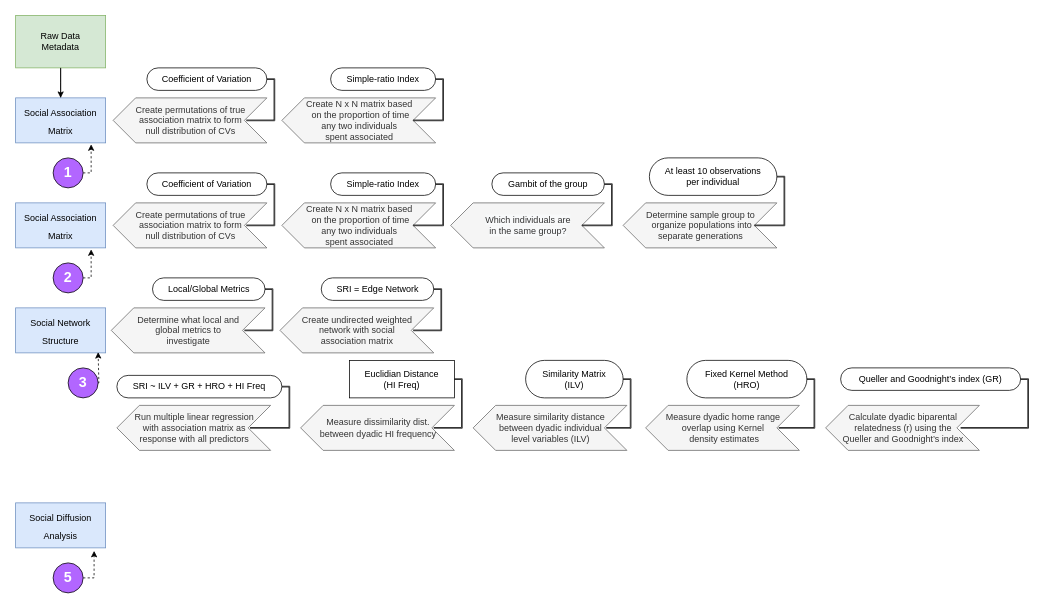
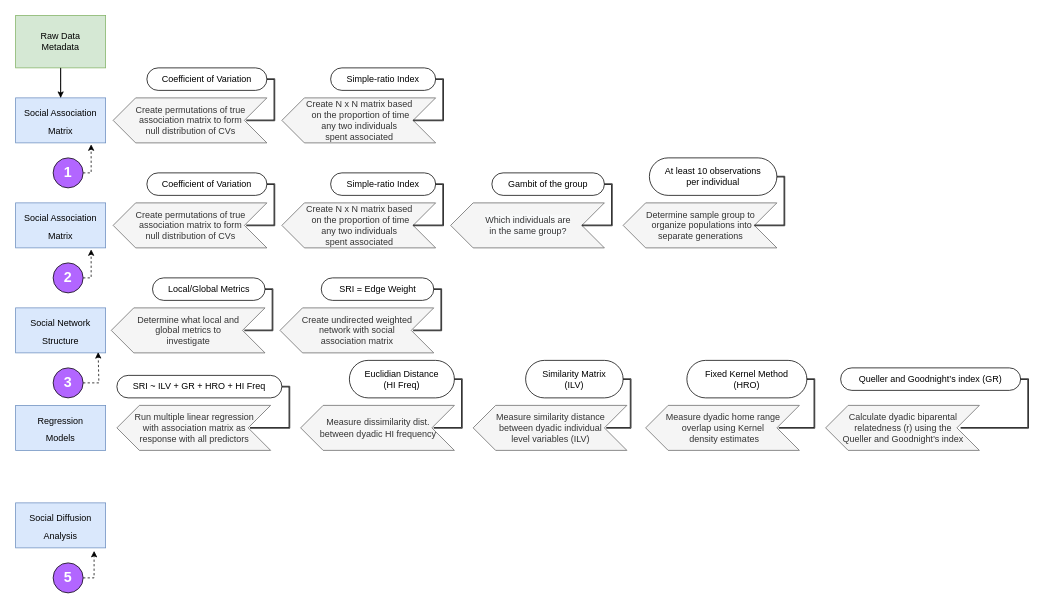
node "SRI = Edge Network": label "SRI = Edge Network" -> "SRI = Edge Weight"
node "Euclidian Distance (HI Freq)": shape rectangle -> rounded rectangle
node "3": moved (83, 383) -> (68, 383)
node "Regression Models": added
